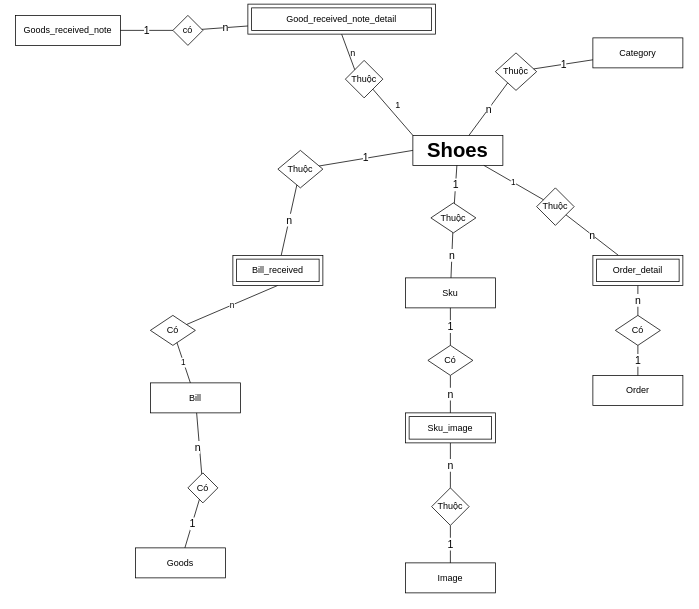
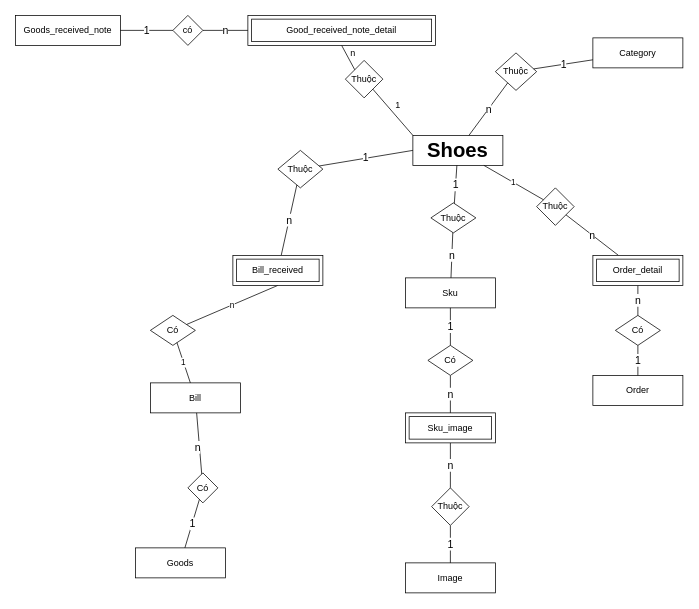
node "Good_received_note_detail": moved (342, 19) -> (342, 30)
